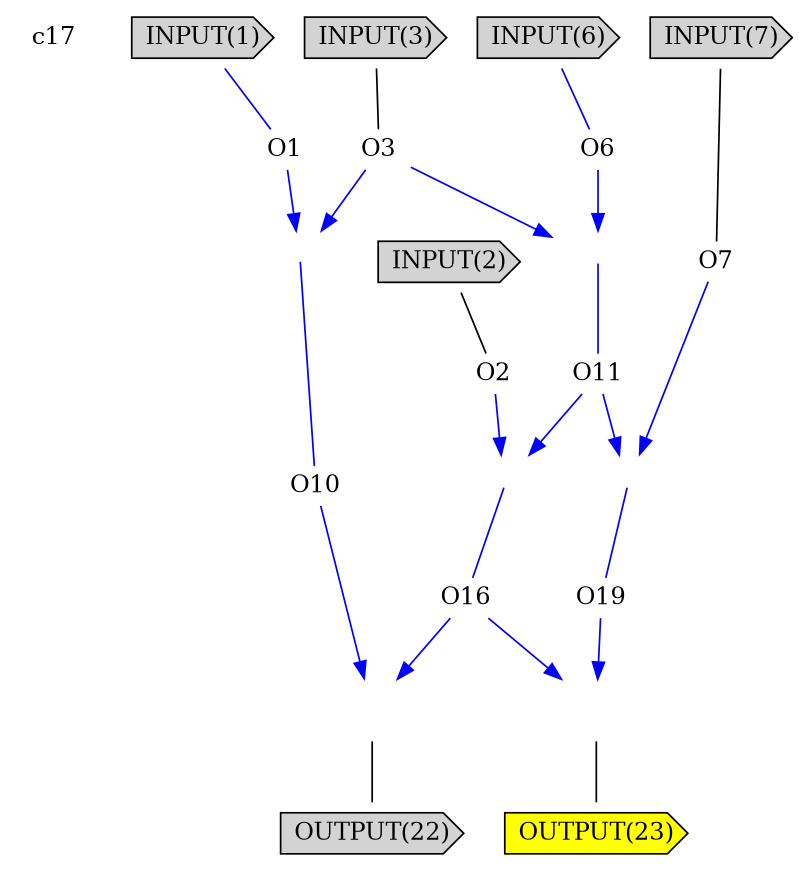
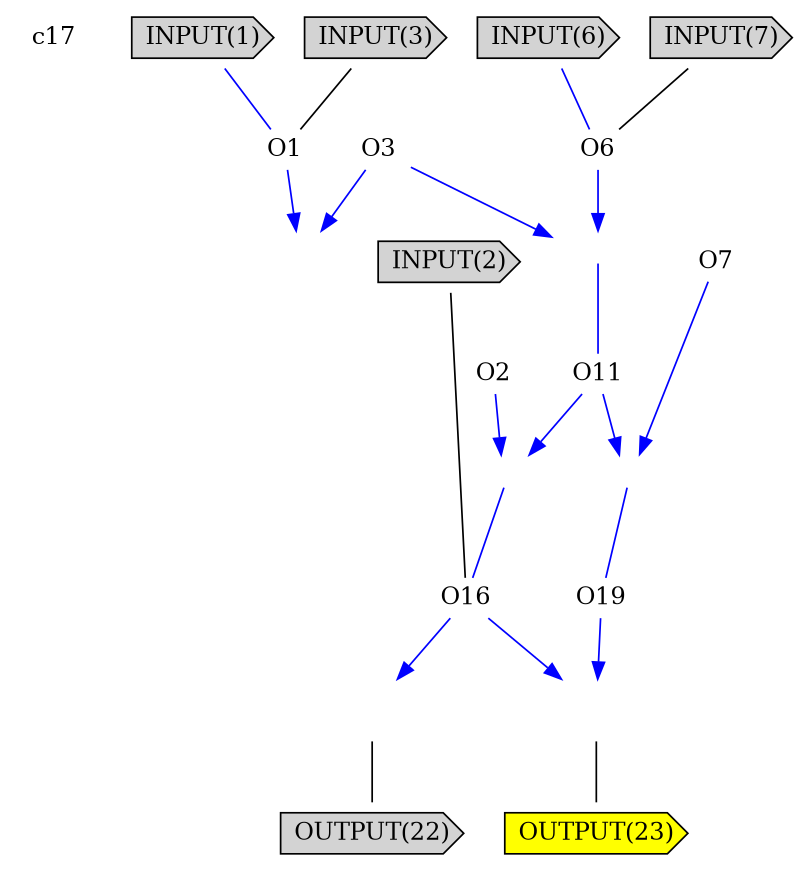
edge "INPUT(3)" -- "O3": now "INPUT(3)" -- "O1"
edge "INPUT(7)" -- "O7": now "INPUT(7)" -- "O6"
edge "INPUT(2)" -- "O2": now "INPUT(2)" -- "O16"
node "O10": removed
